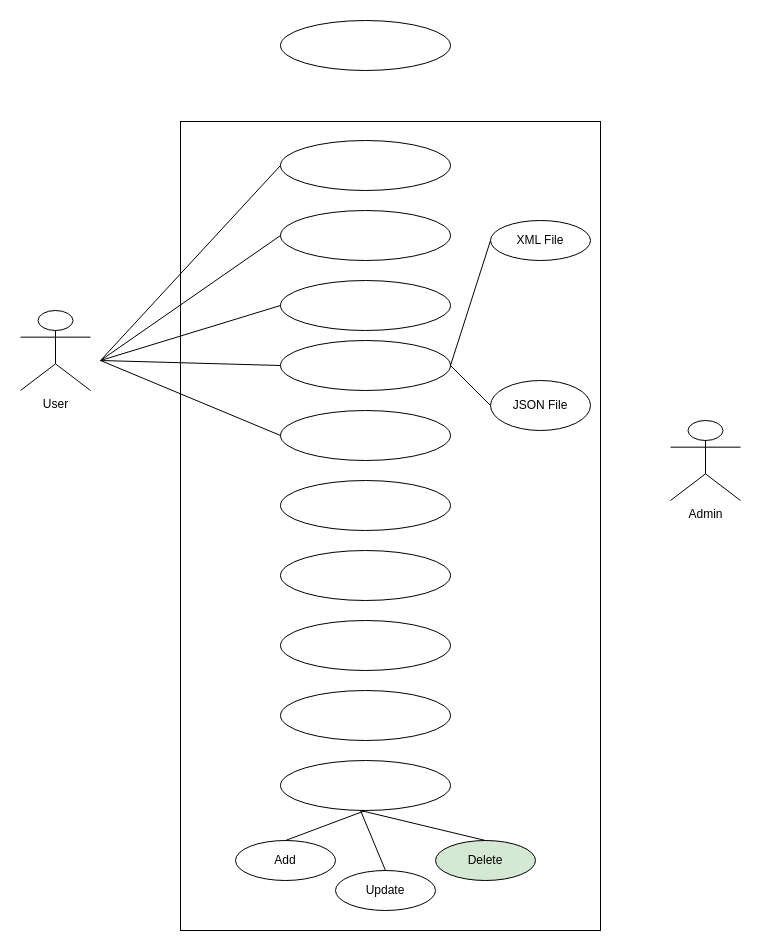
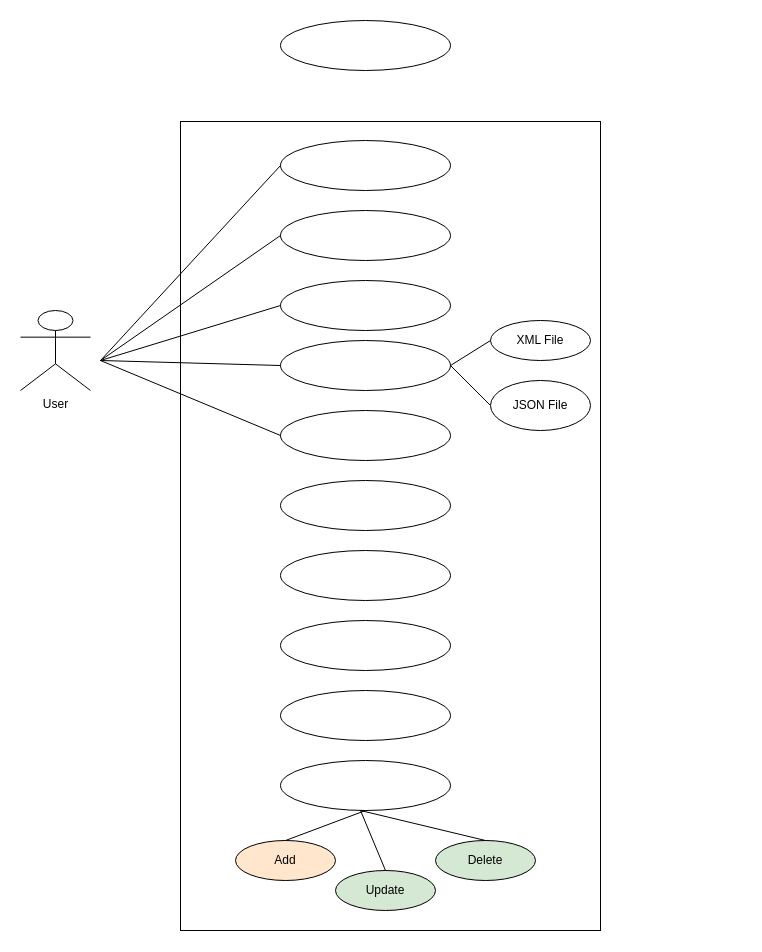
node "XML File": moved (541, 241) -> (541, 341)
node "Admin": removed
node "Add": fillcolor #ffffff -> #ffe6cc
node "Update": fillcolor #ffffff -> #d5e8d4
